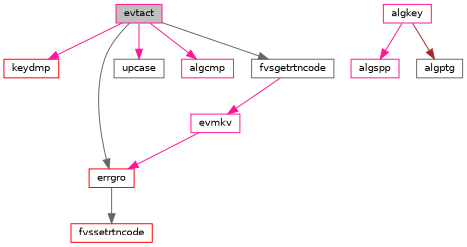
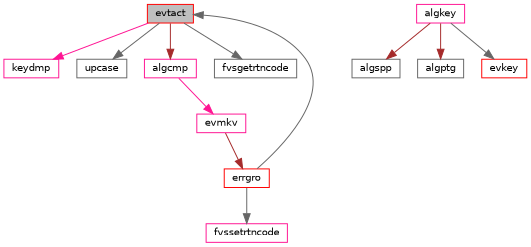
node "evtact": color deeppink -> red
edge "evtact" -> "upcase": color deeppink -> gray40
edge "algkey" -> "algspp": color deeppink -> brown
edge "evtact" -> "algcmp": color deeppink -> brown
node "keydmp": color red -> deeppink
node "algspp": color deeppink -> gray40
node "evkey": added
edge "evtact" -> "errgro": reversed
edge "fvsgetrtncode" -> "evmkv": now "algcmp" -> "evmkv"
edge "evmkv" -> "errgro": color deeppink -> brown
node "fvssetrtncode": color red -> deeppink
